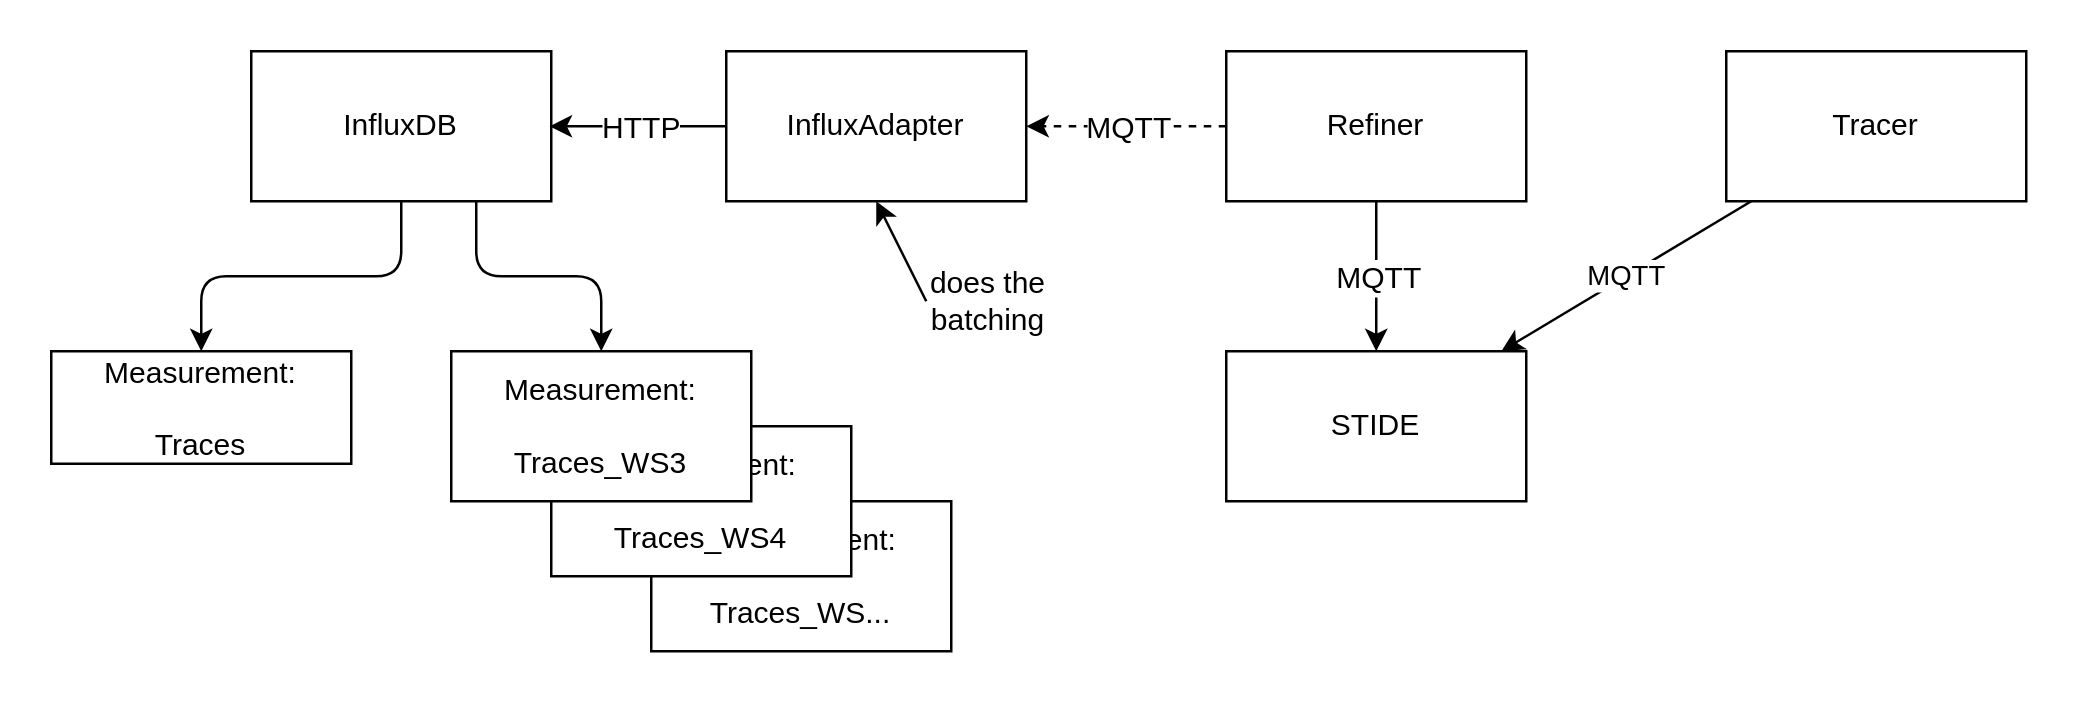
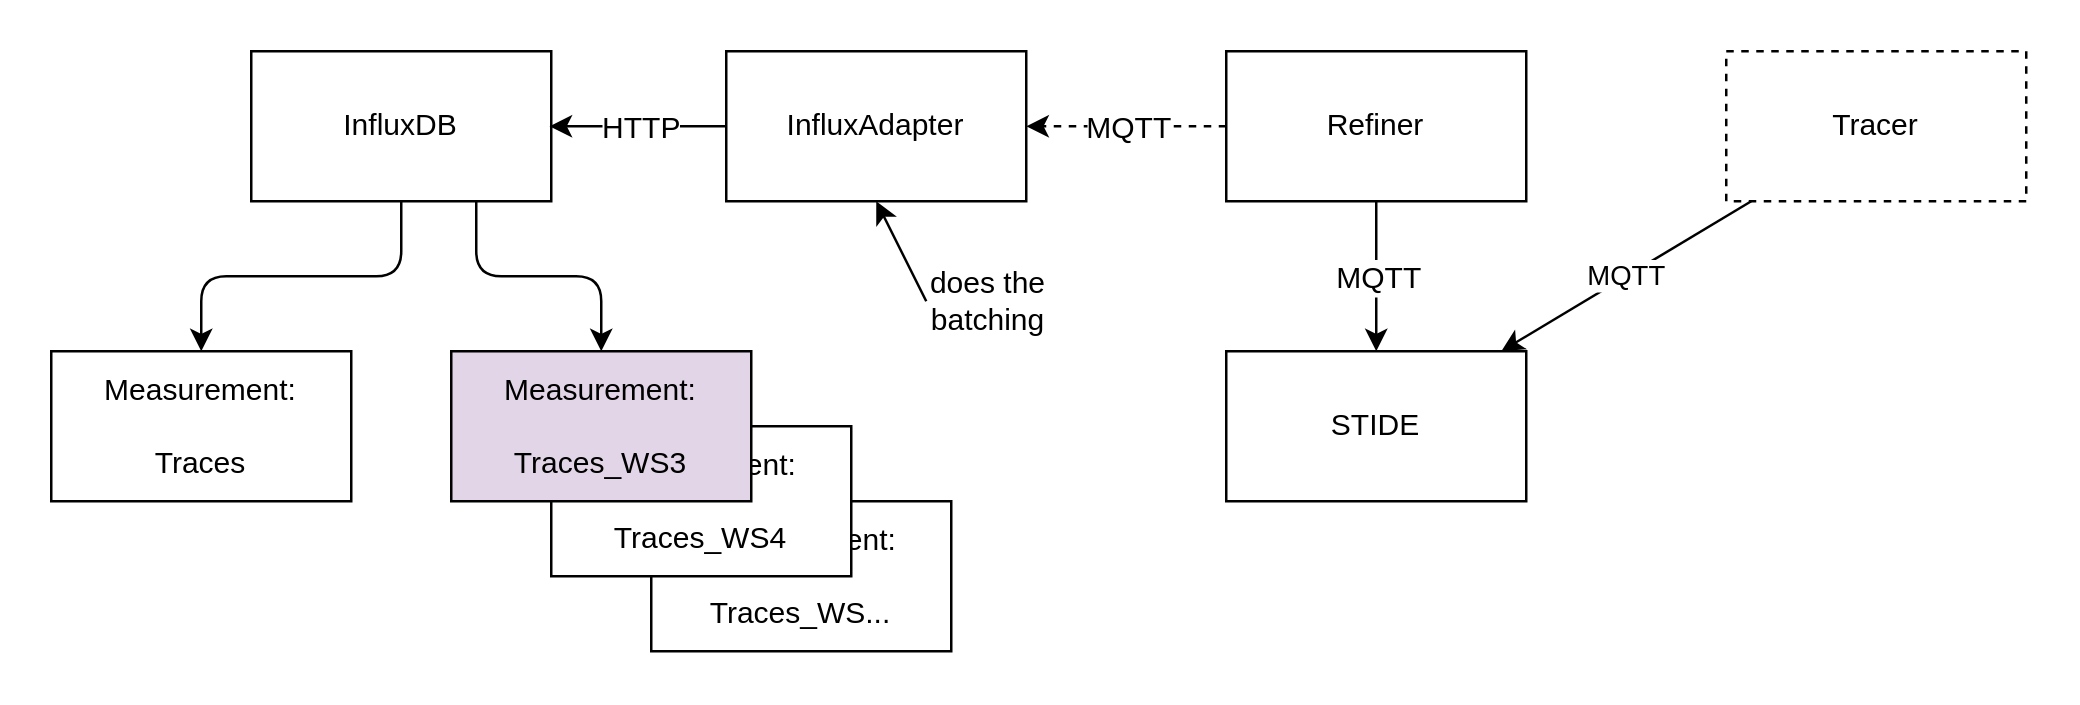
node "Tracer": style solid -> dashed
node "Measurement: Traces": size 300x113 -> 300x150
node "Measurement: Traces_WS3": fillcolor #ffffff -> #e1d5e7
